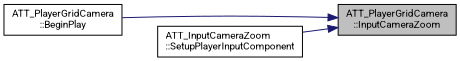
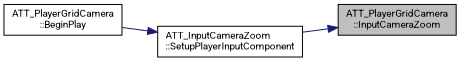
edge "ATT_PlayerGridCamera ::BeginPlay" -> "ATT_PlayerGridCamera ::InputCameraZoom": now "ATT_PlayerGridCamera ::BeginPlay" -> "ATT_InputCameraZoom ::SetupPlayerInputComponent"
